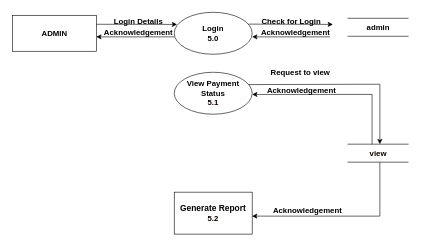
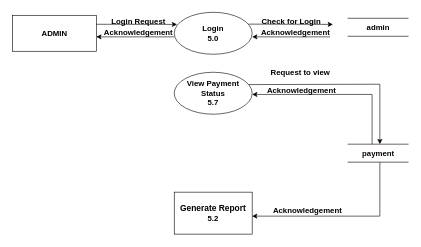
node "Login Details": label "Login Details" -> "Login Request"
node "View Payment Status 5.1": label "View Payment Status 5.1" -> "View Payment Status 5.7"
node "view": label "view" -> "payment"
